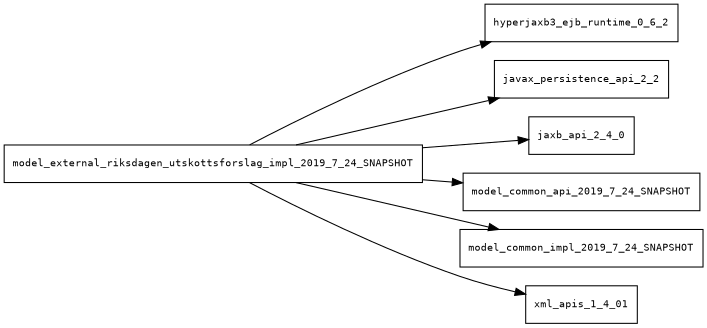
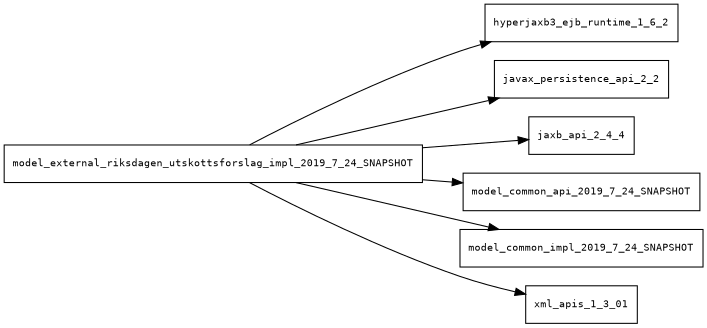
node "hyperjaxb3_ejb_runtime_0_6_2": label "hyperjaxb3_ejb_runtime_0_6_2" -> "hyperjaxb3_ejb_runtime_1_6_2"
node "jaxb_api_2_4_0": label "jaxb_api_2_4_0" -> "jaxb_api_2_4_4"
node "xml_apis_1_4_01": label "xml_apis_1_4_01" -> "xml_apis_1_3_01"
